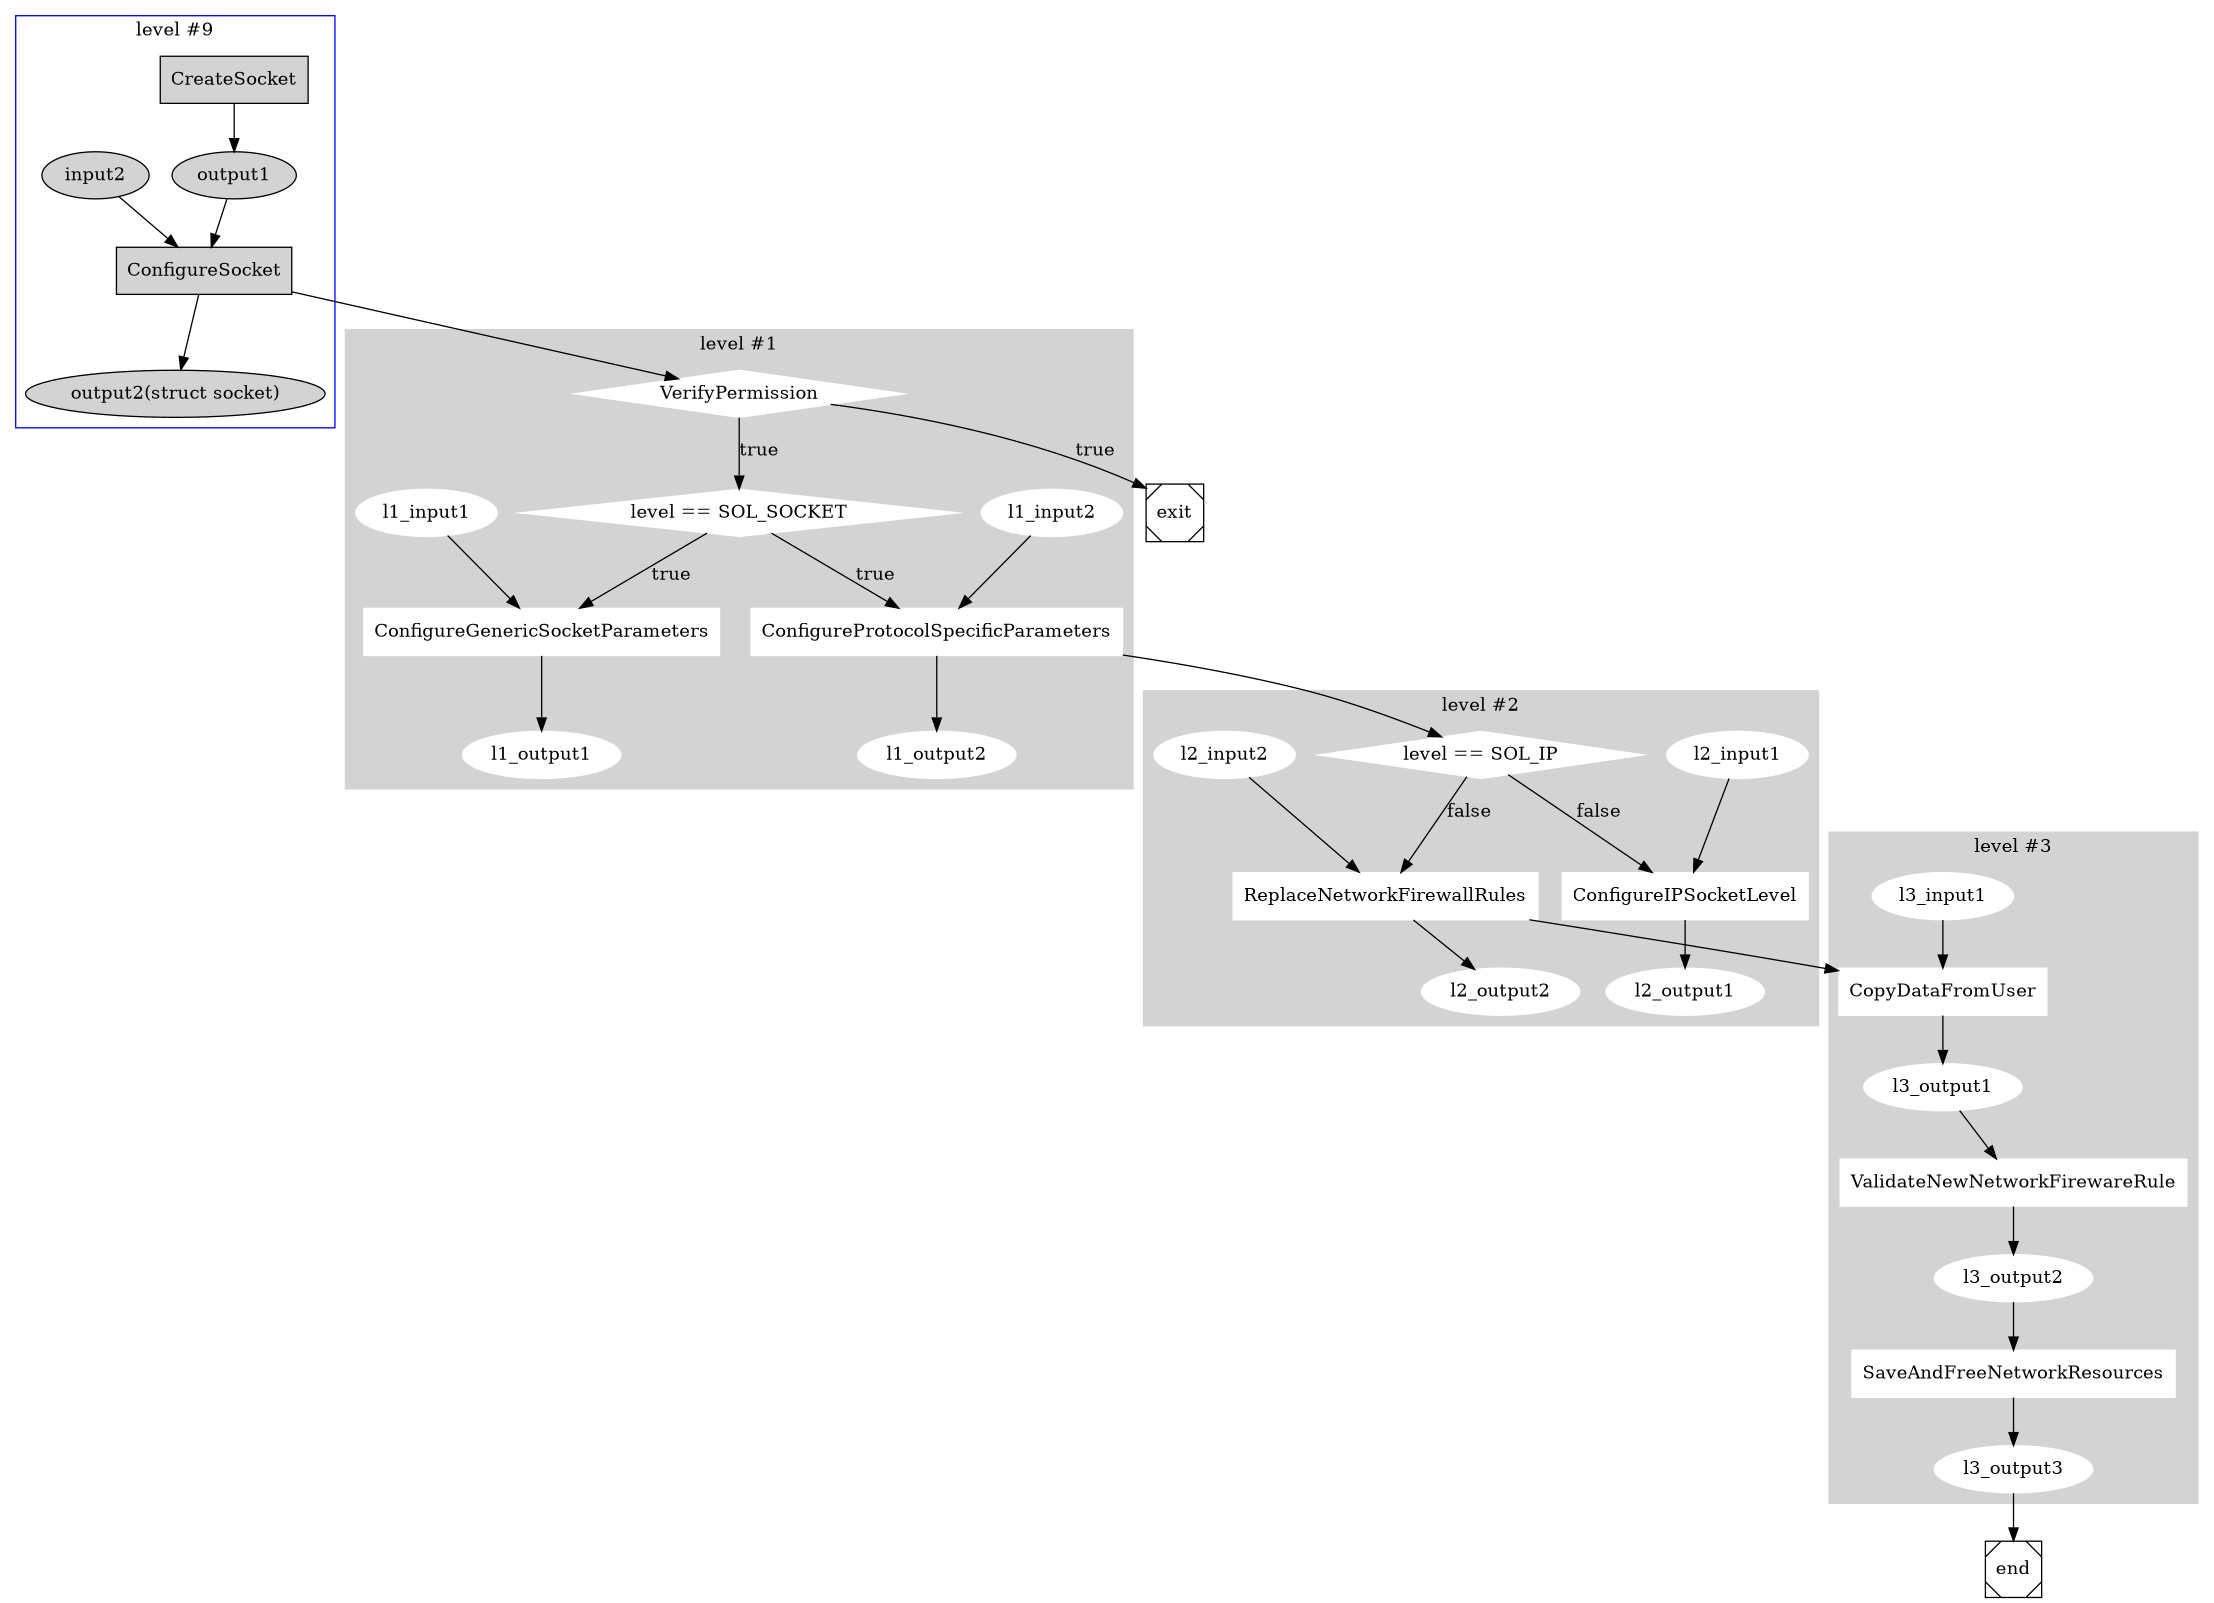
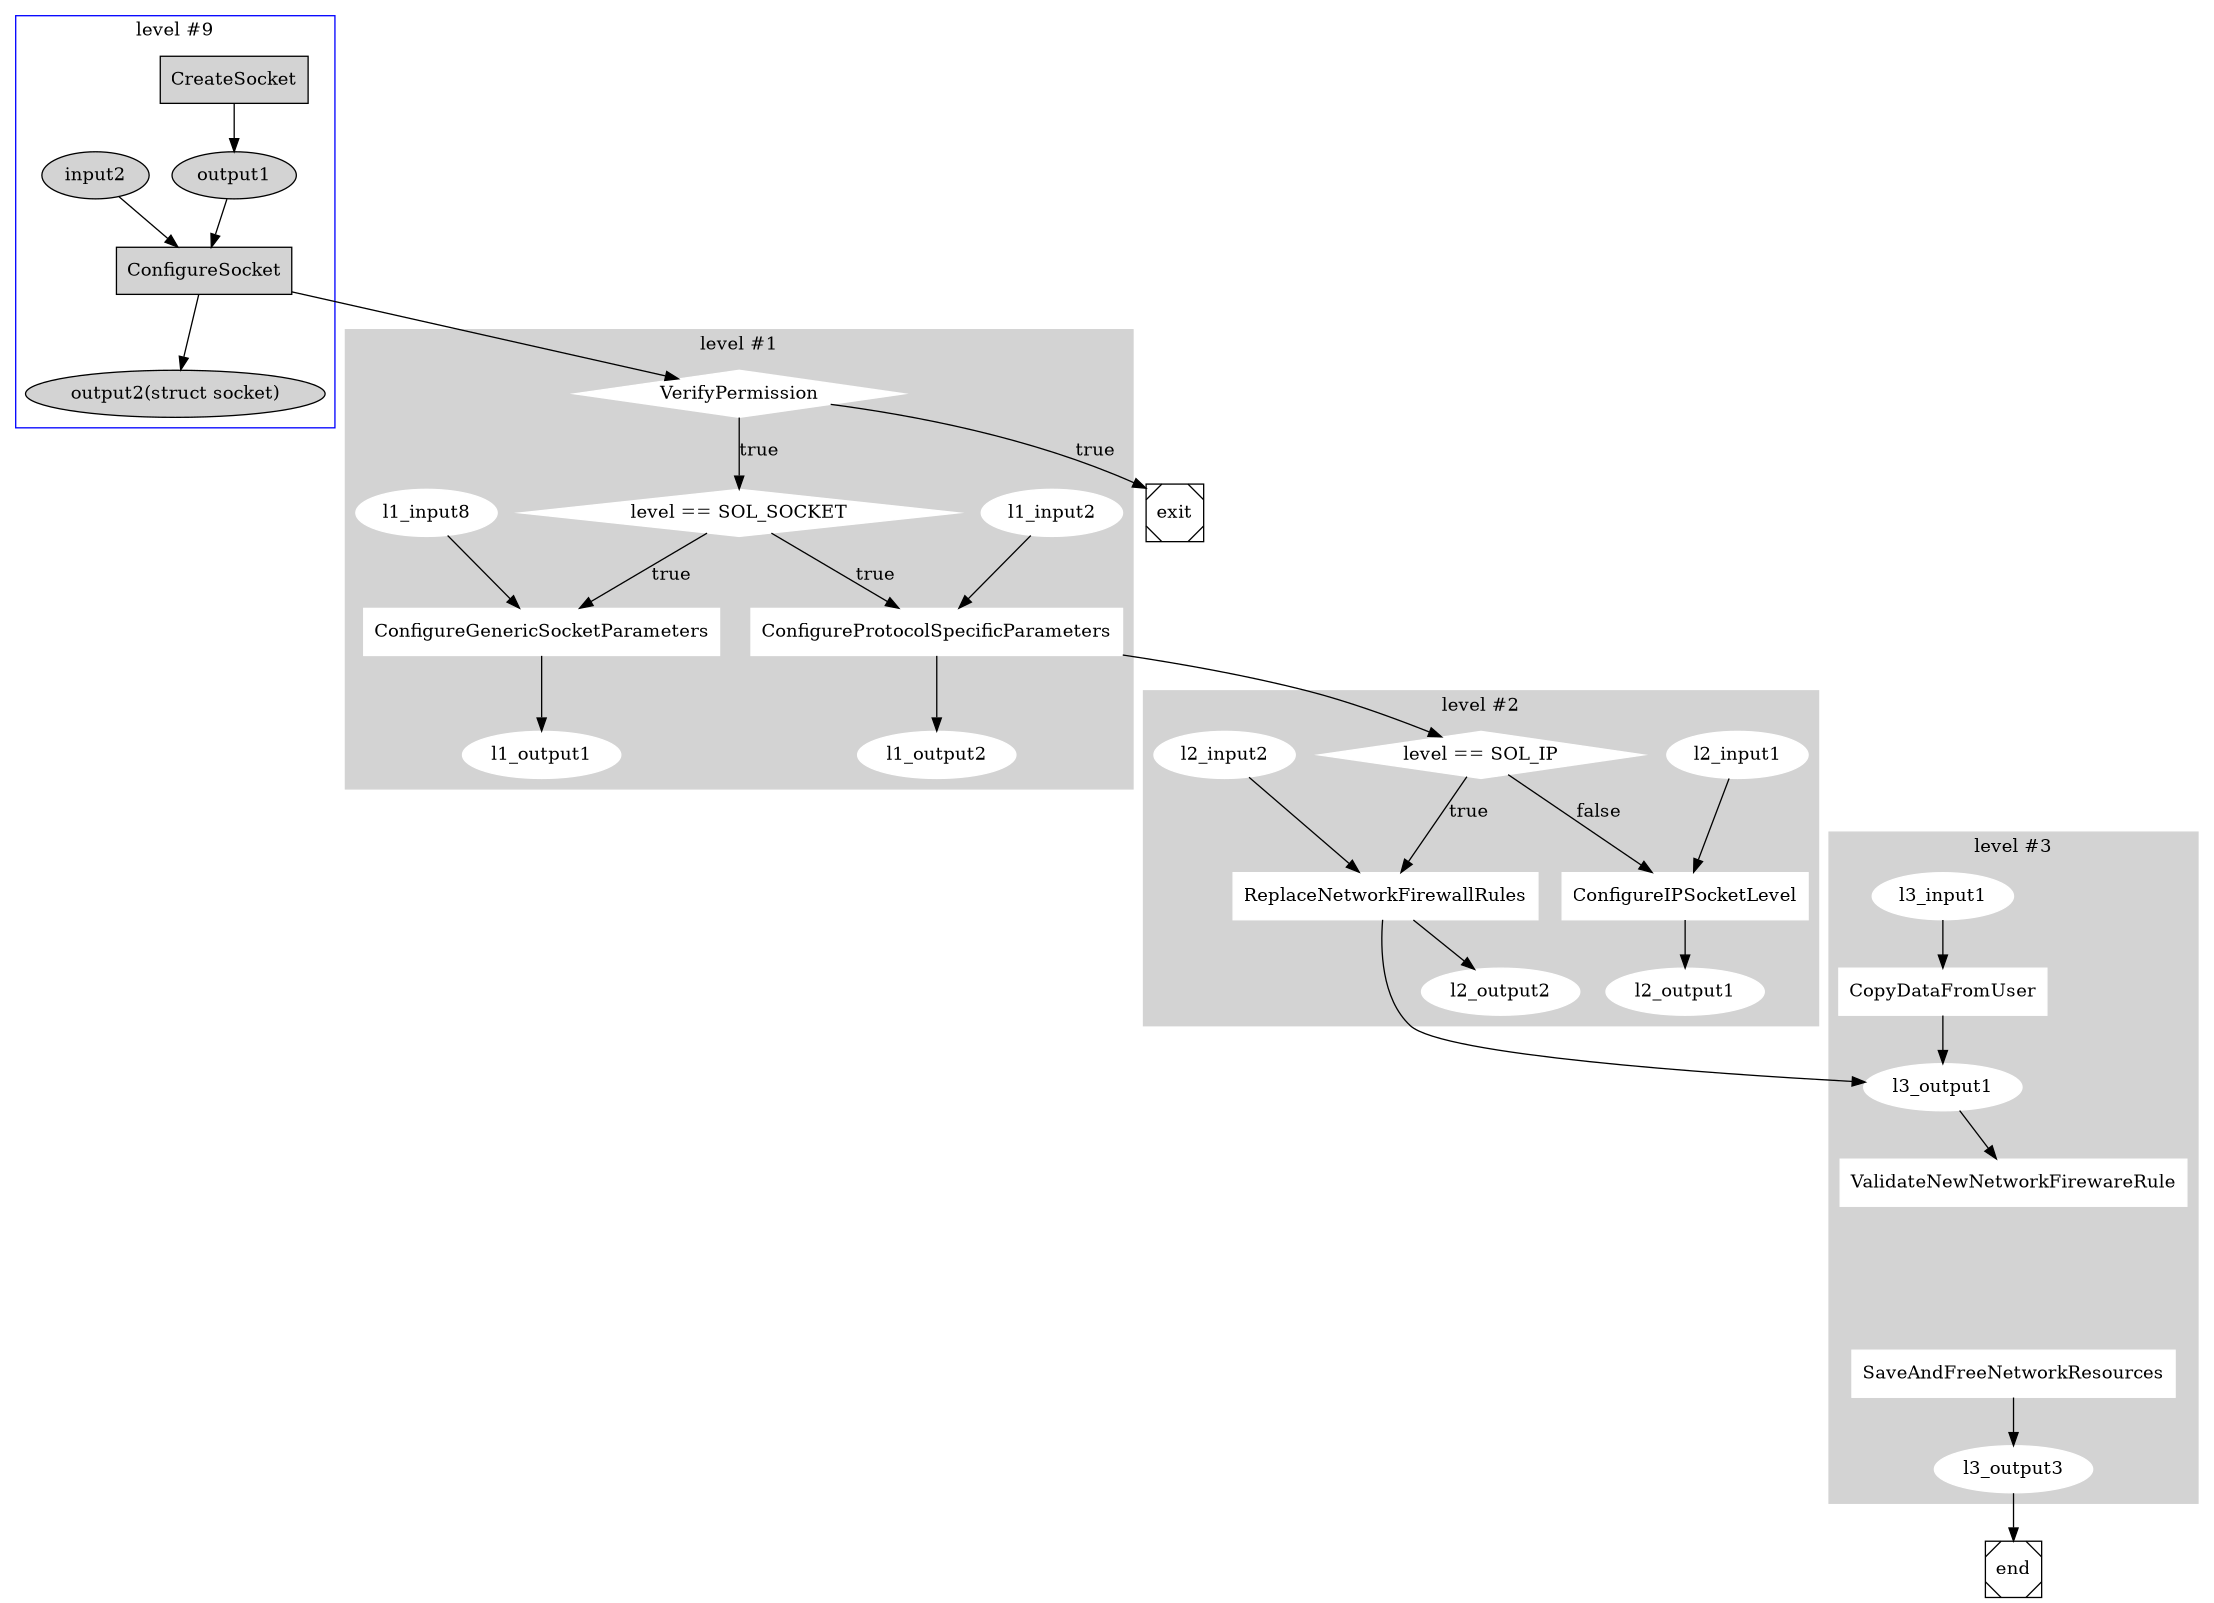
node "l1_input1": label "l1_input1" -> "l1_input8"
edge "level == SOL_IP" -> "ReplaceNetworkFirewallRules": label "false" -> "true"
edge "ReplaceNetworkFirewallRules" -> "CopyDataFromUser": now "ReplaceNetworkFirewallRules" -> "l3_output1"
node "l3_output2": removed
